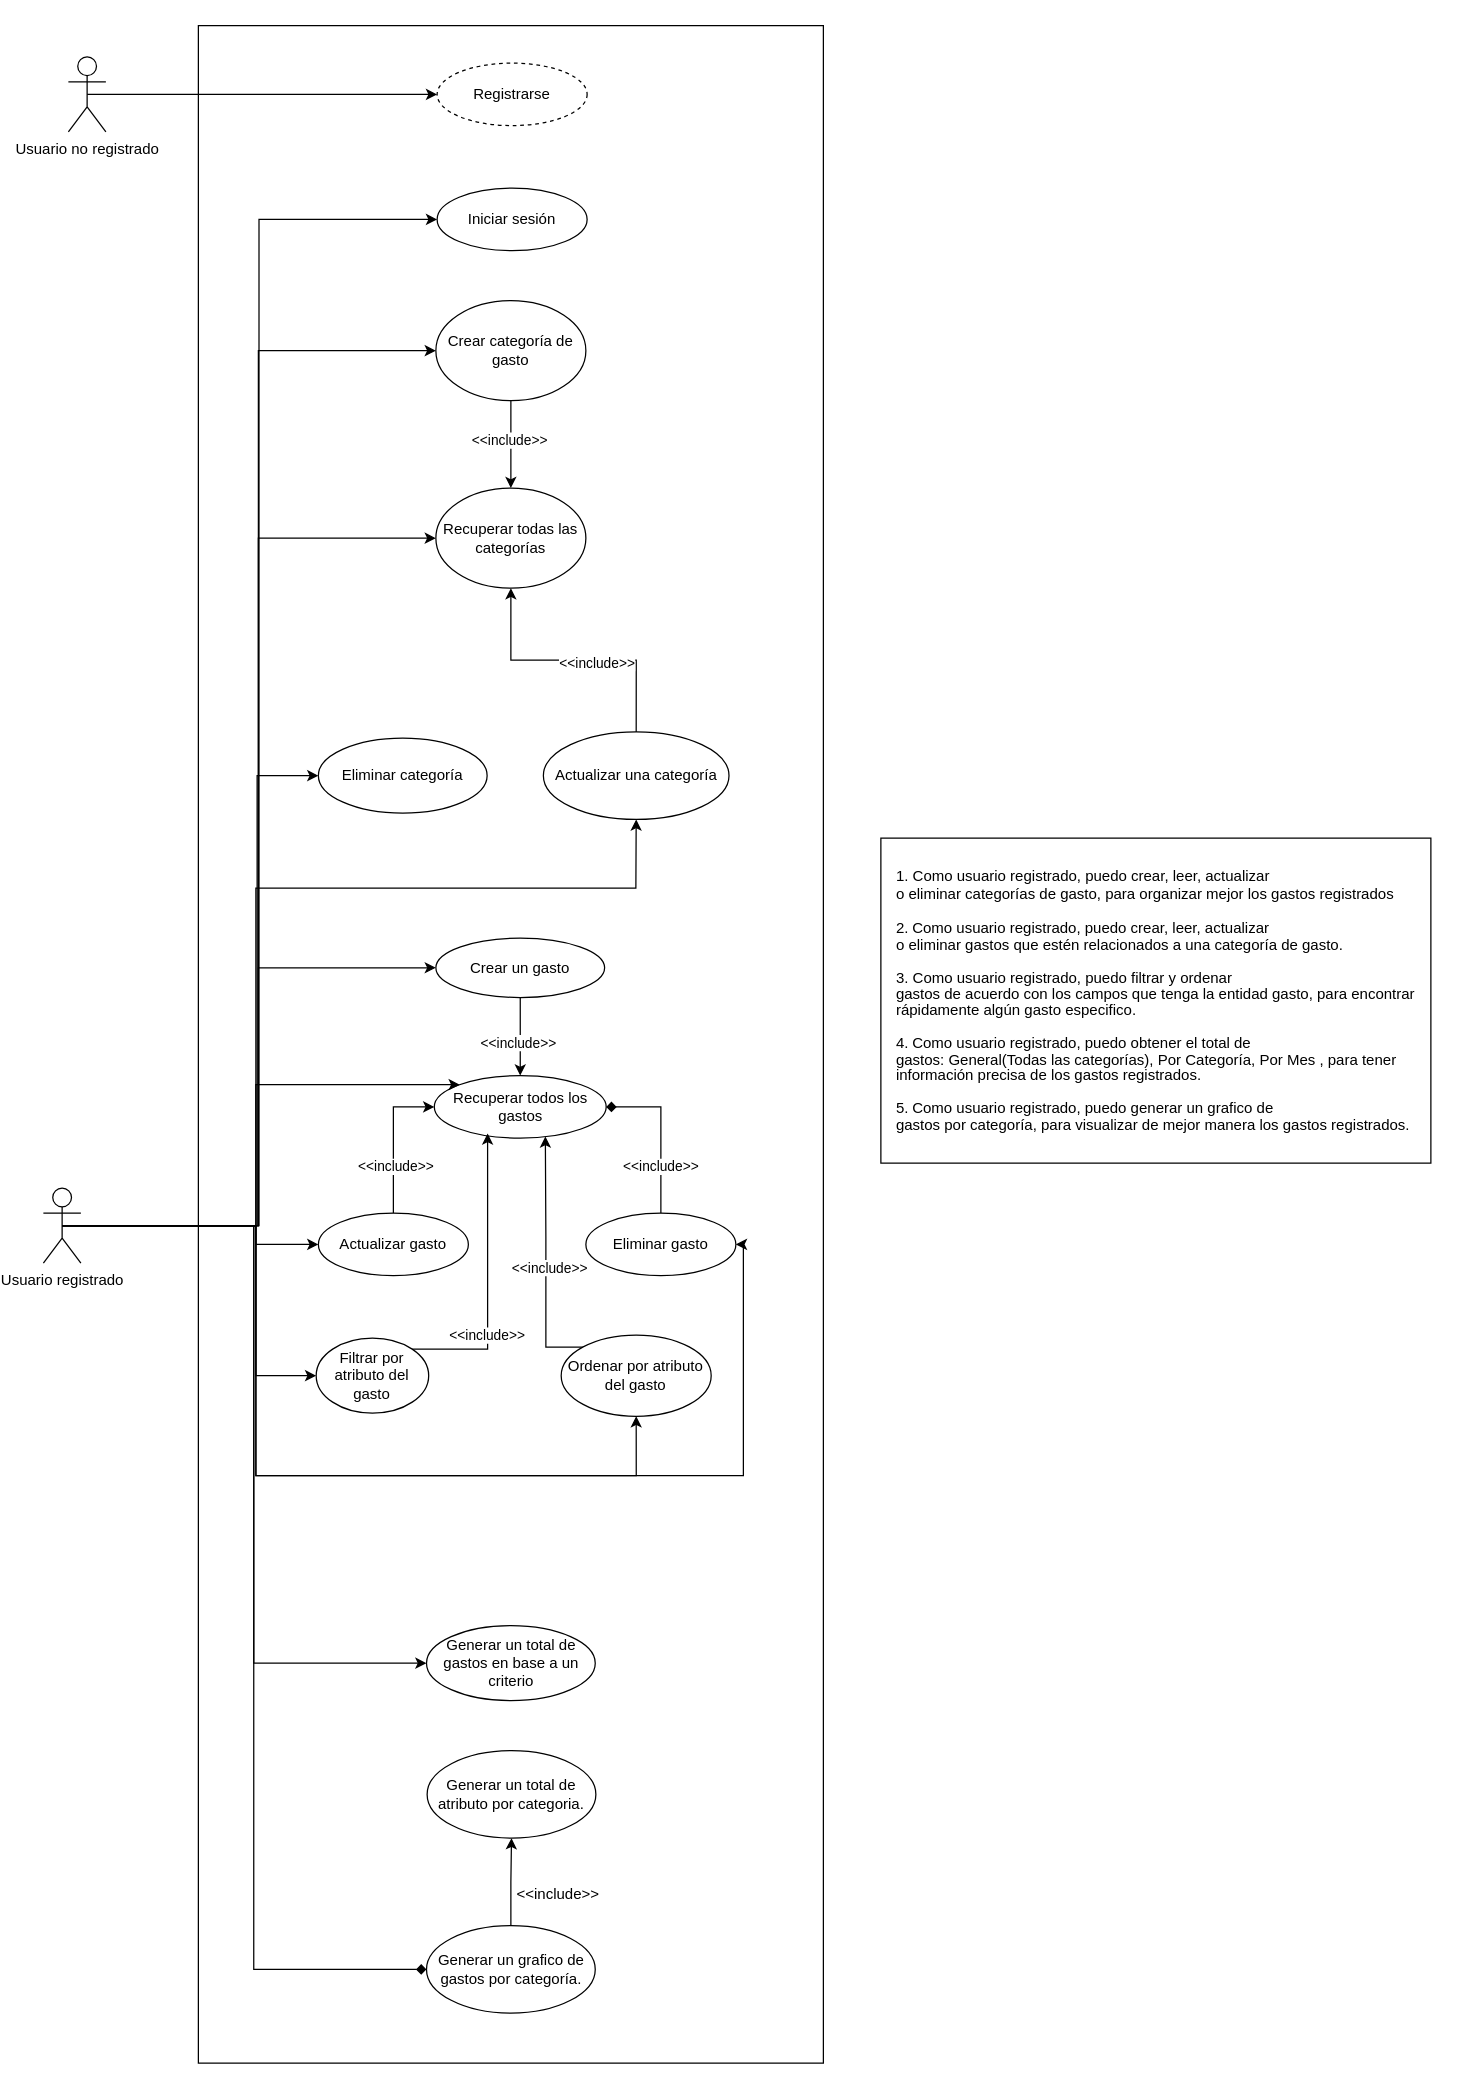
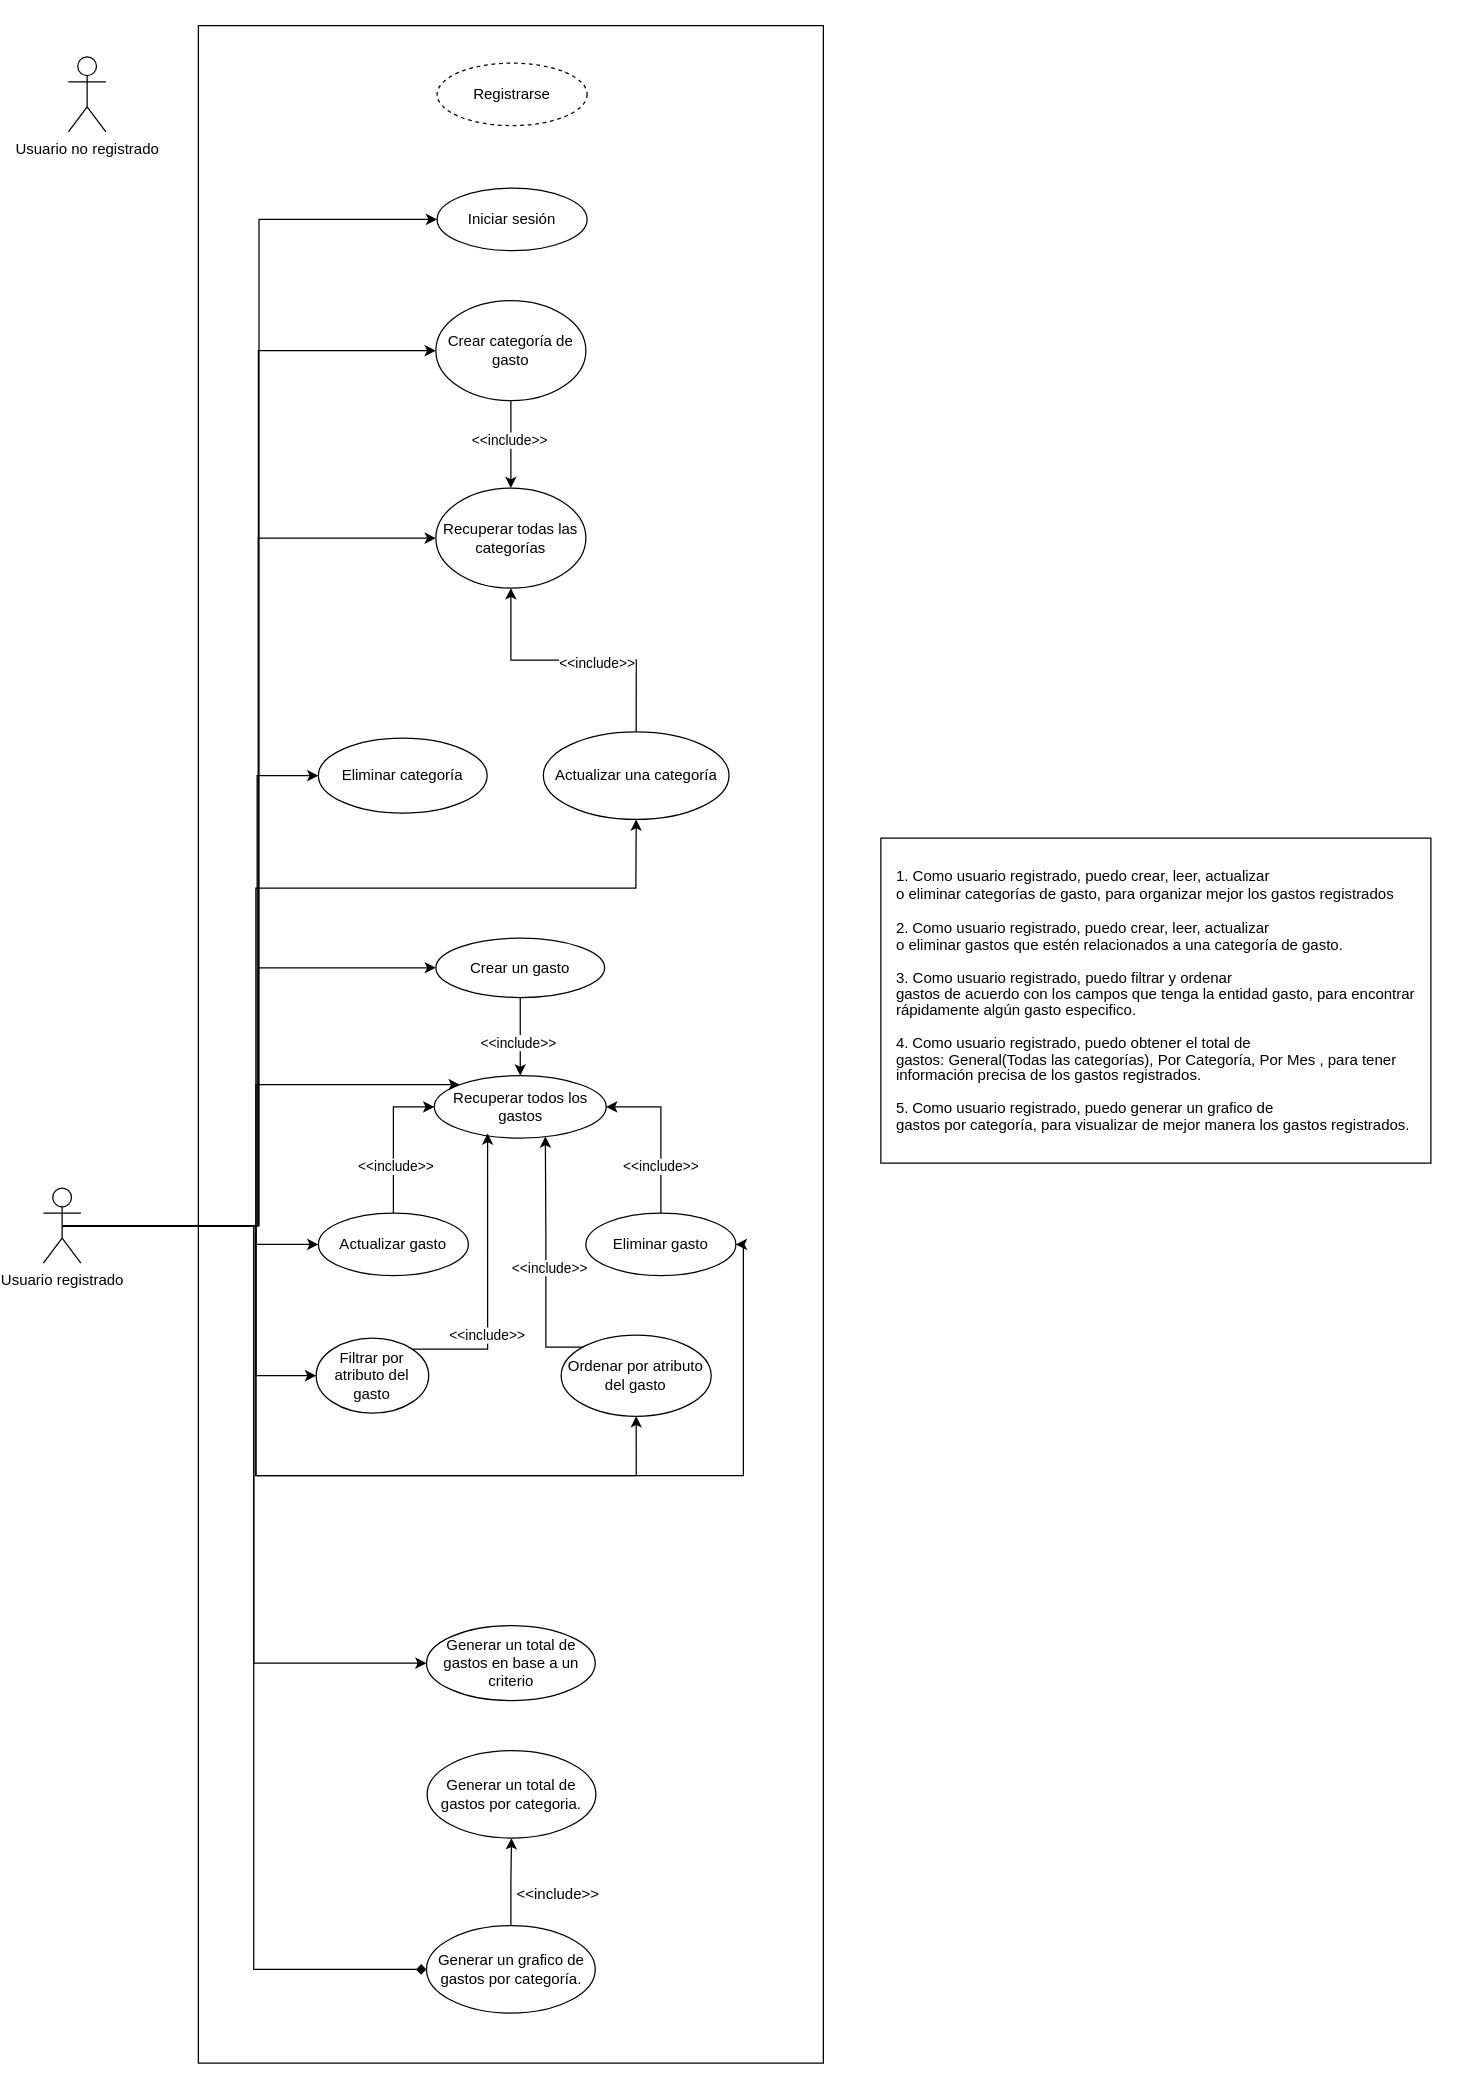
edge "Usuario no registrado" -> "Registrarse": removed
edge "Eliminar gasto" -> "Recuperar todos los gastos": arrowhead diamond -> classic
node "Generar un total de atributo por categoria.": label "Generar un total de atributo por categoria." -> "Generar un total de gastos por categoria."
